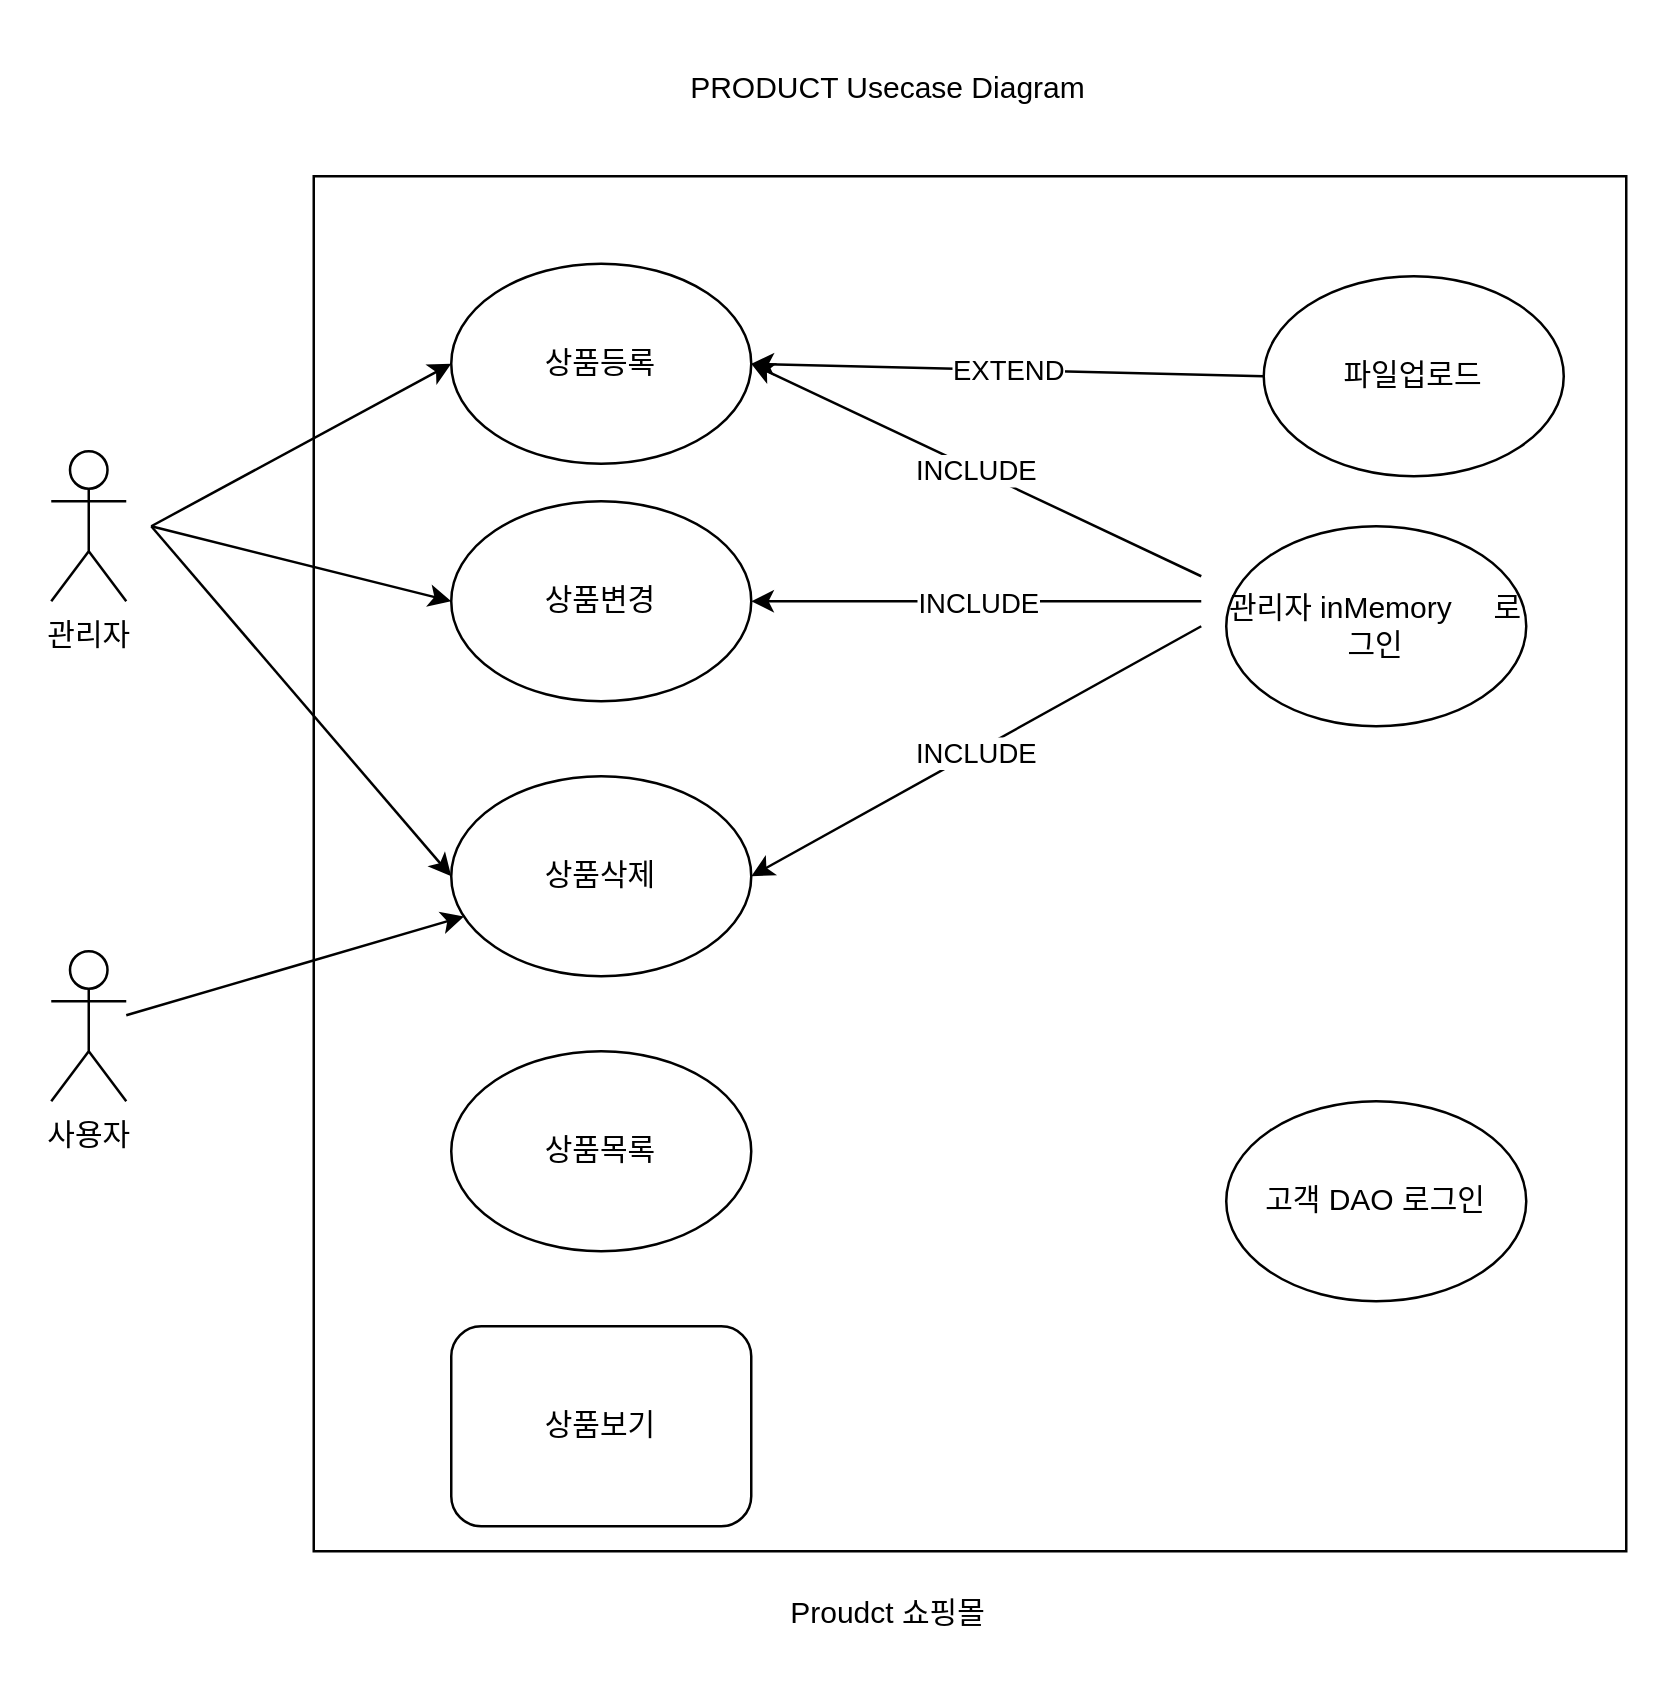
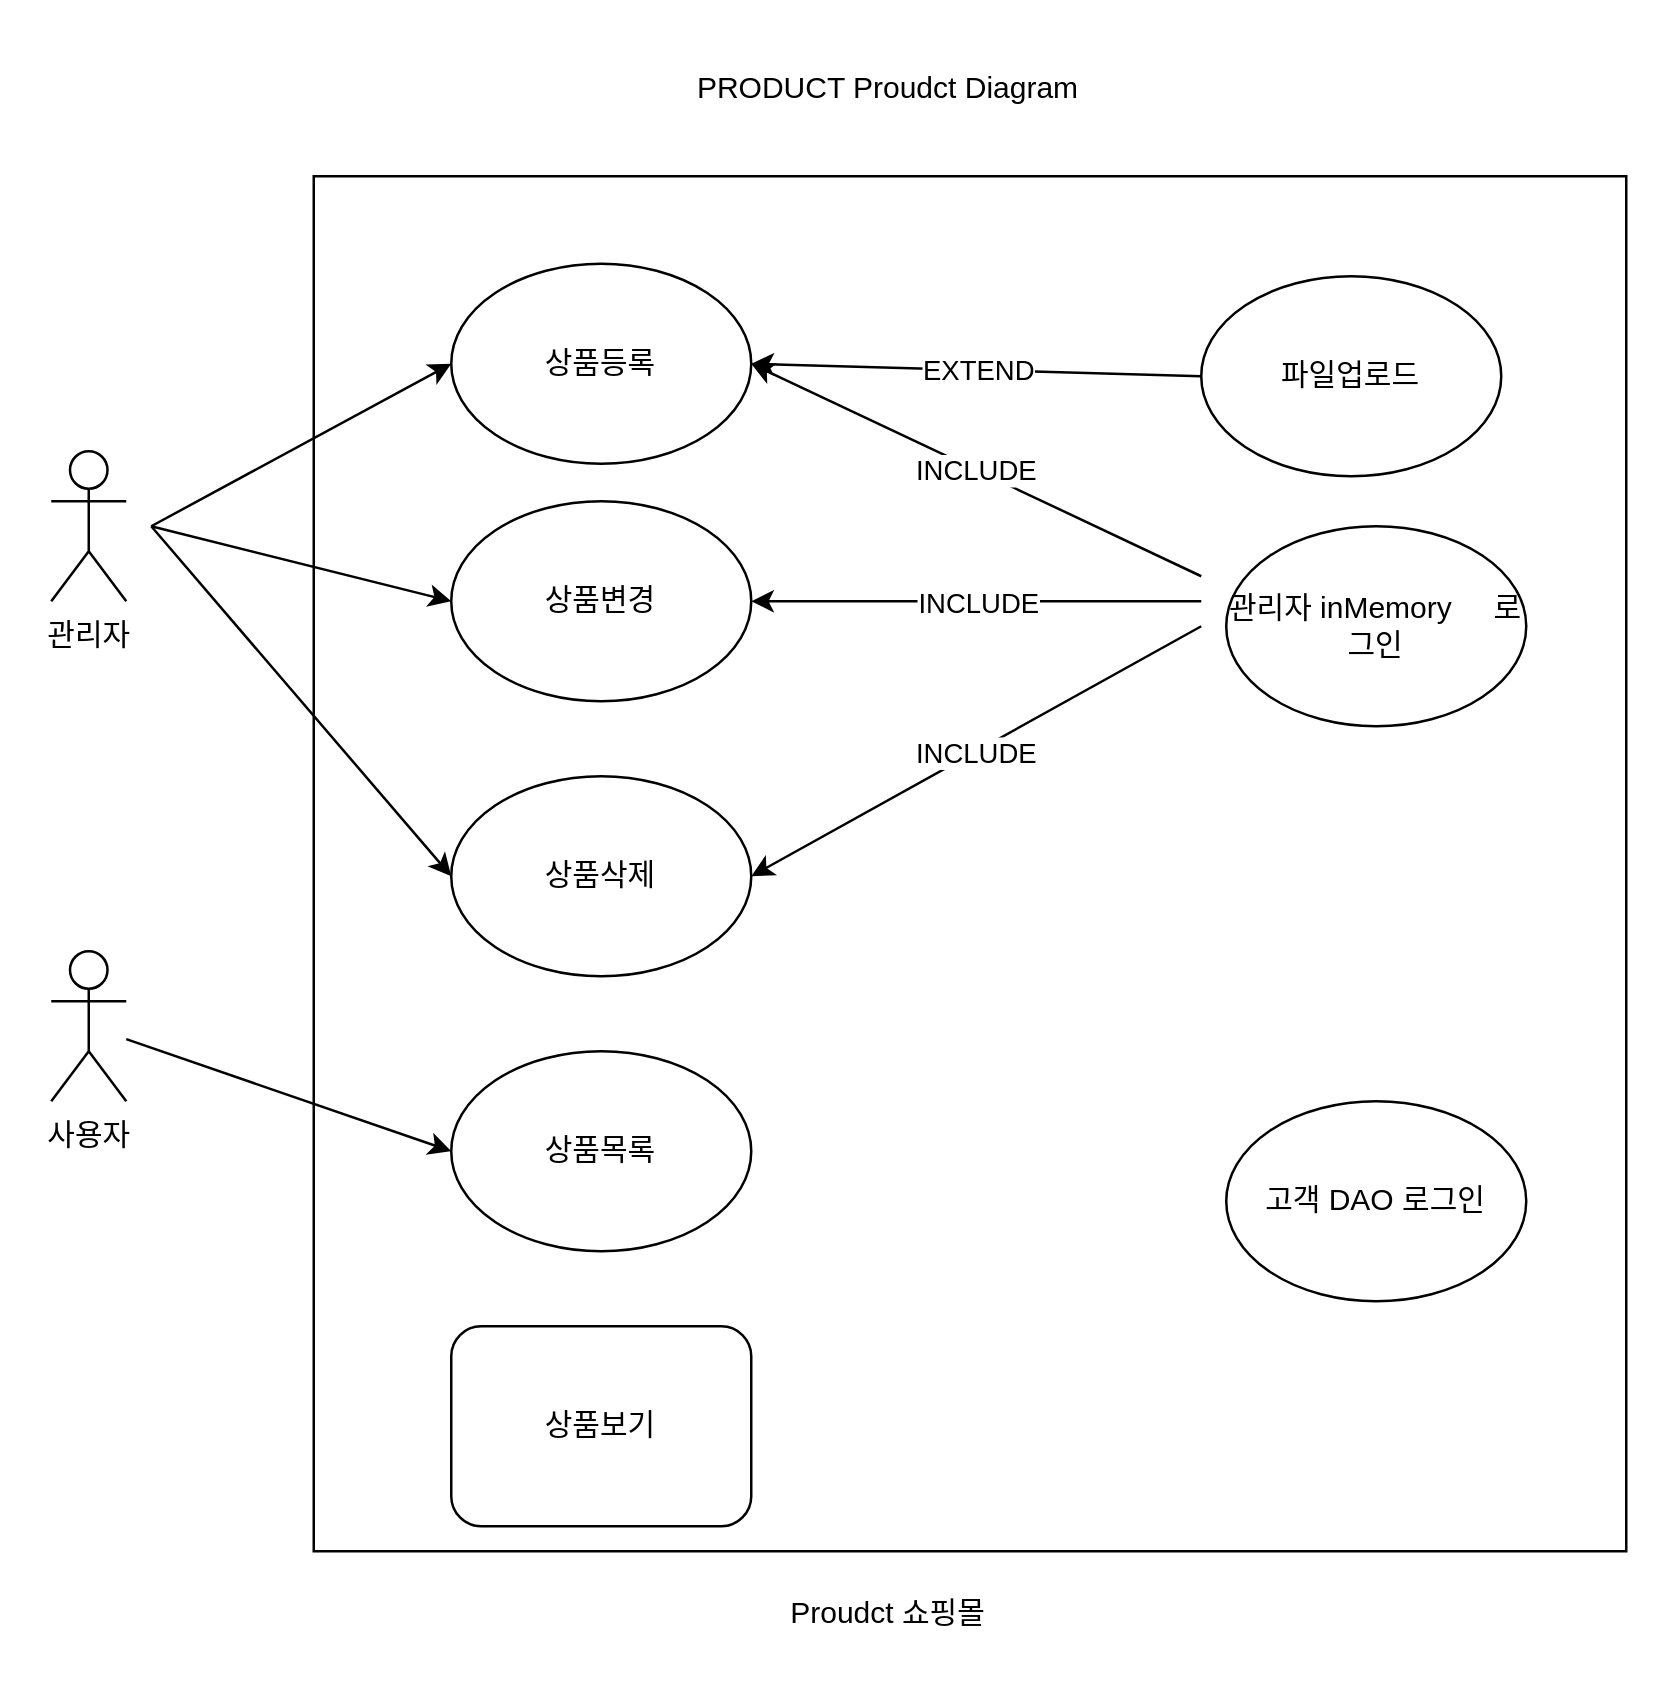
node "PRODUCT Usecase Diagram": label "PRODUCT Usecase Diagram" -> "PRODUCT Proudct Diagram"
node "파일업로드": moved (1414, 376) -> (1351, 376)
edge "사용자" -> "상품삭제": now "사용자" -> "상품목록"
